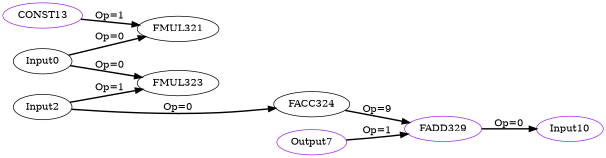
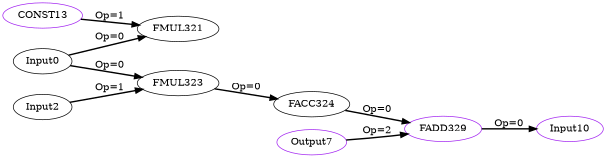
edge "FACC324" -> "FADD329": label "Op=9" -> "Op=0"
edge "Input2" -> "FACC324": now "FMUL323" -> "FACC324"
edge "Output7" -> "FADD329": label "Op=1" -> "Op=2"
